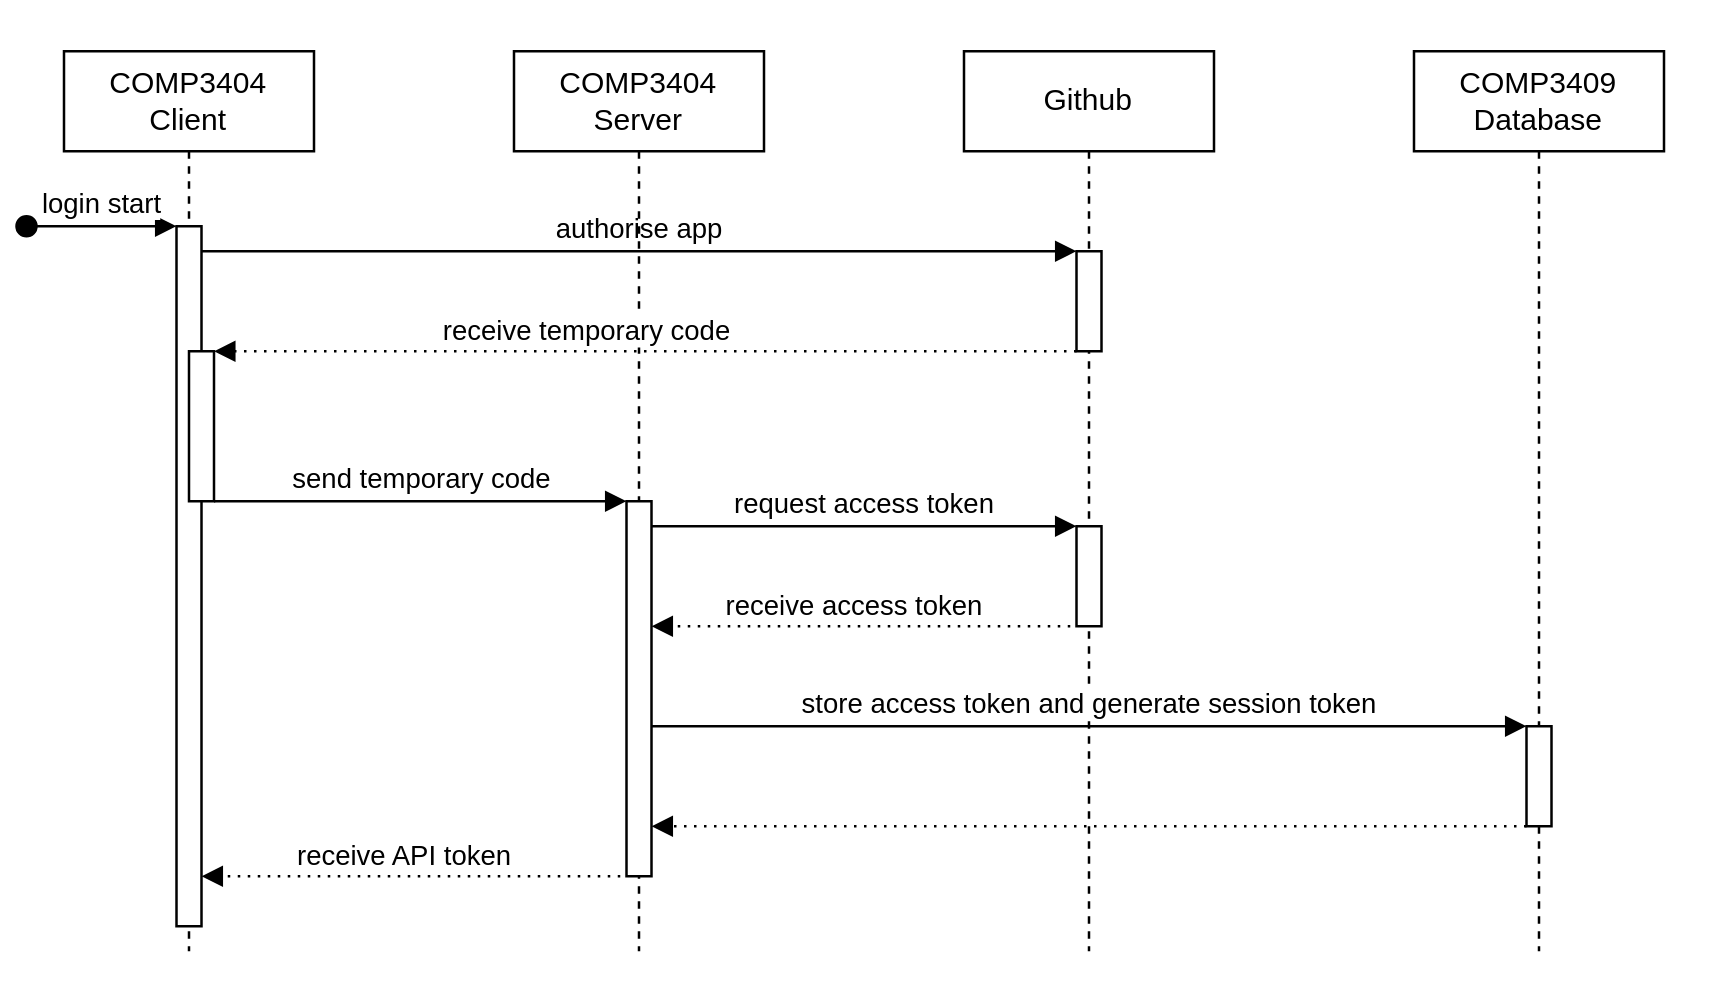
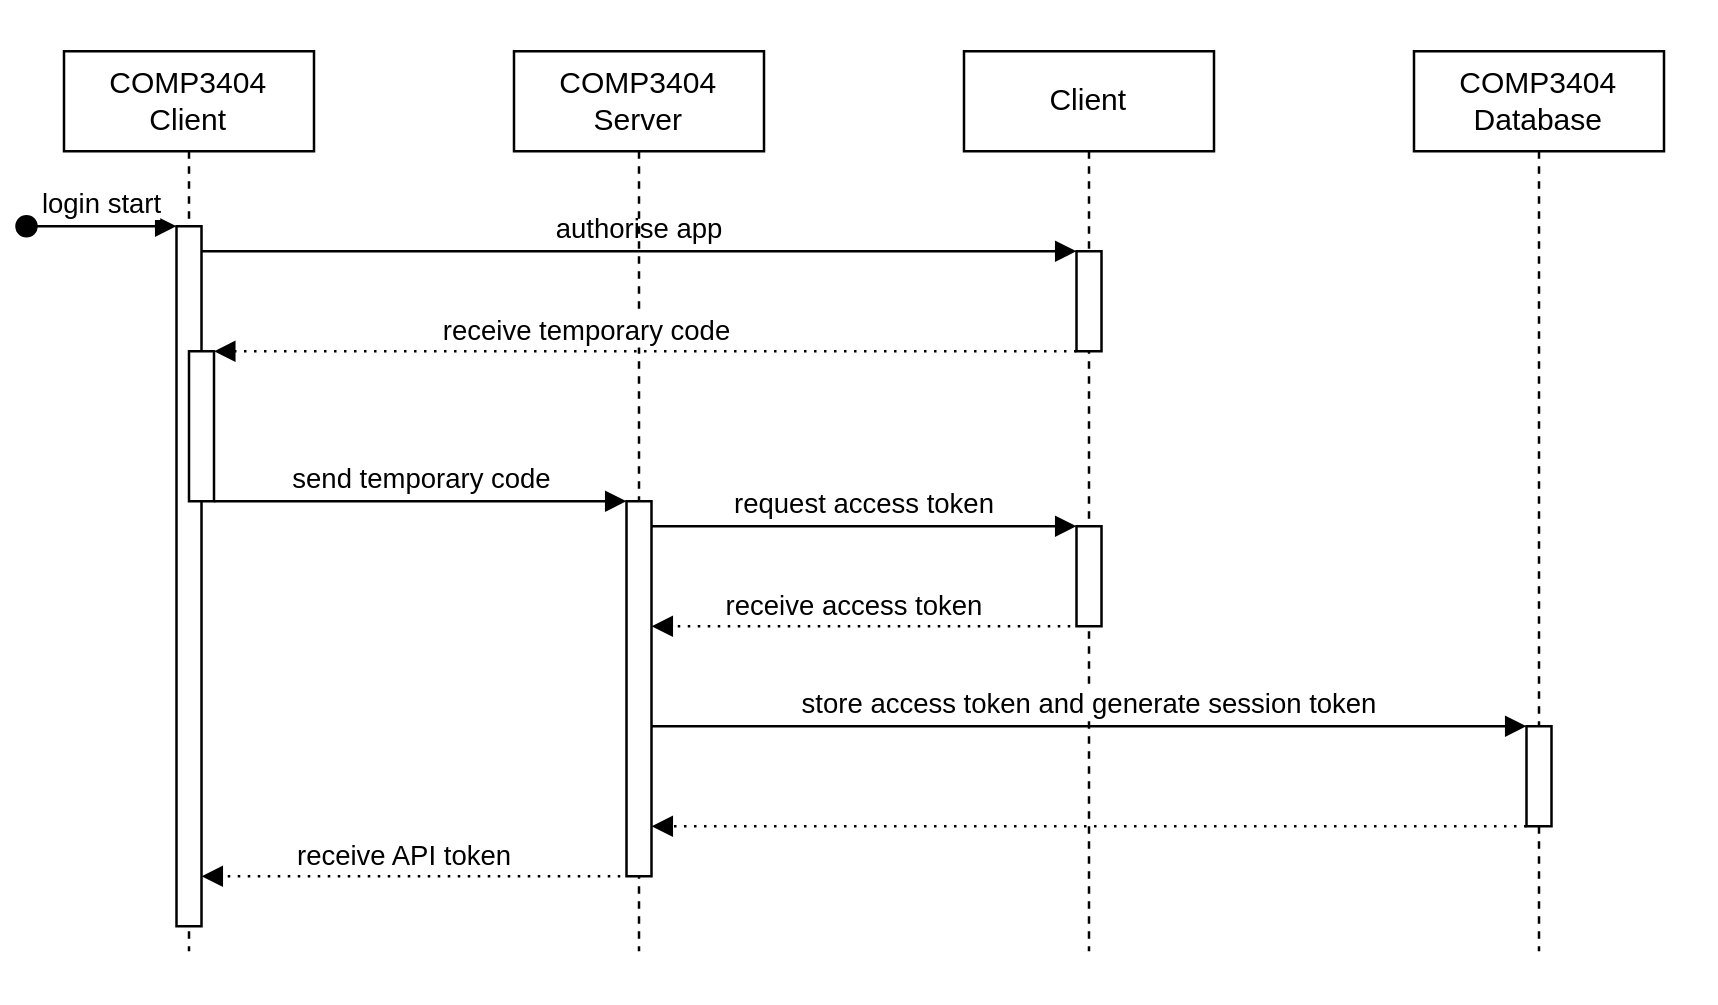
node "Github": label "Github" -> "Client"
node "COMP3409 Database": label "COMP3409 Database" -> "COMP3404 Database"
